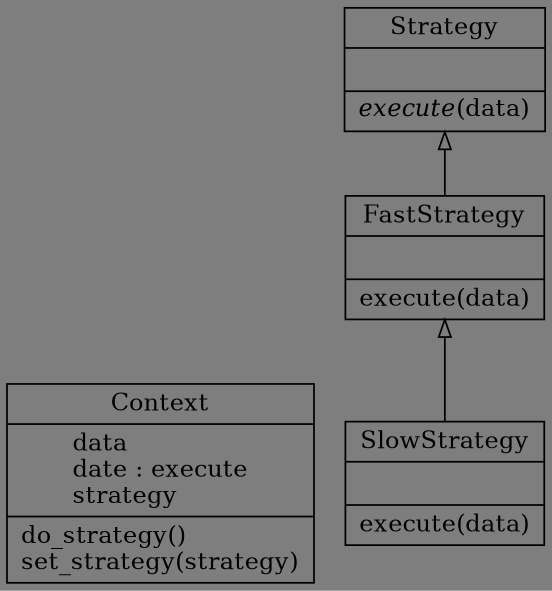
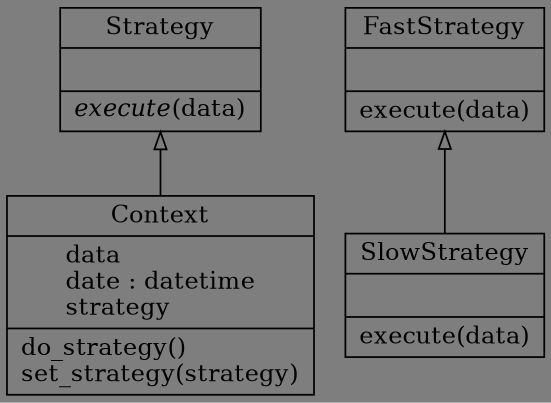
edge "FastStrategy" -> "Strategy": now "Context" -> "Strategy"
node "Context": text "date : execute" -> "date : datetime"
